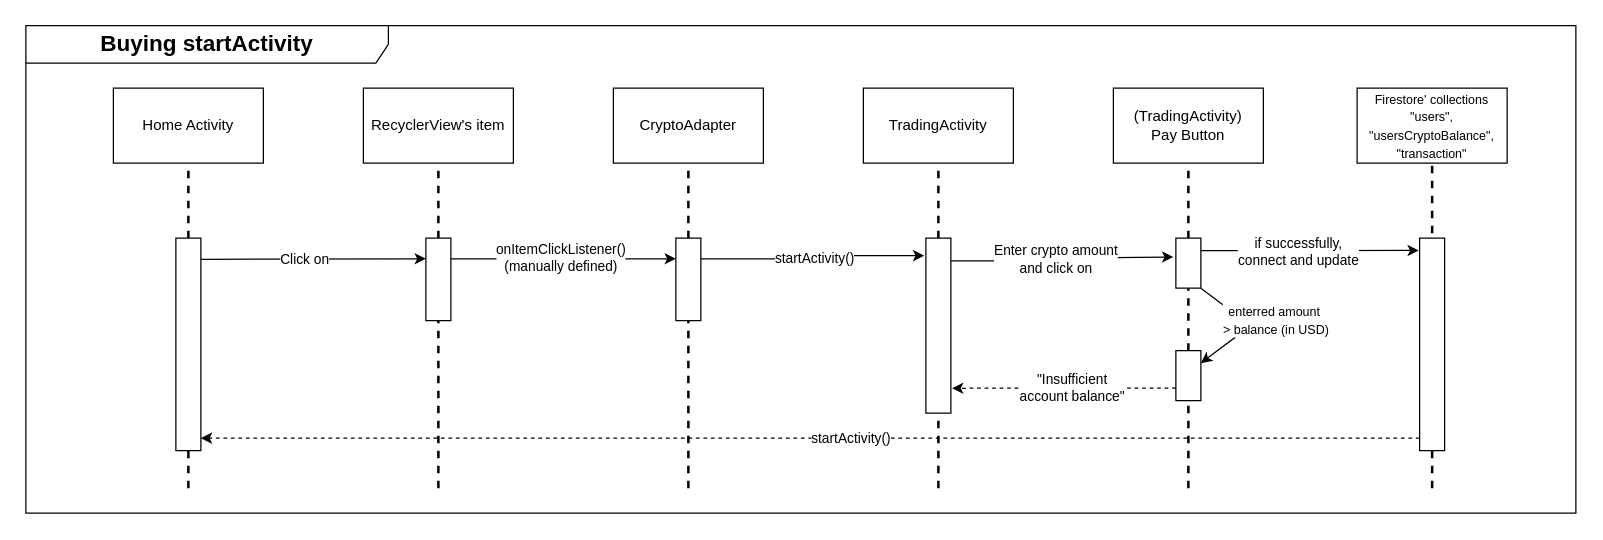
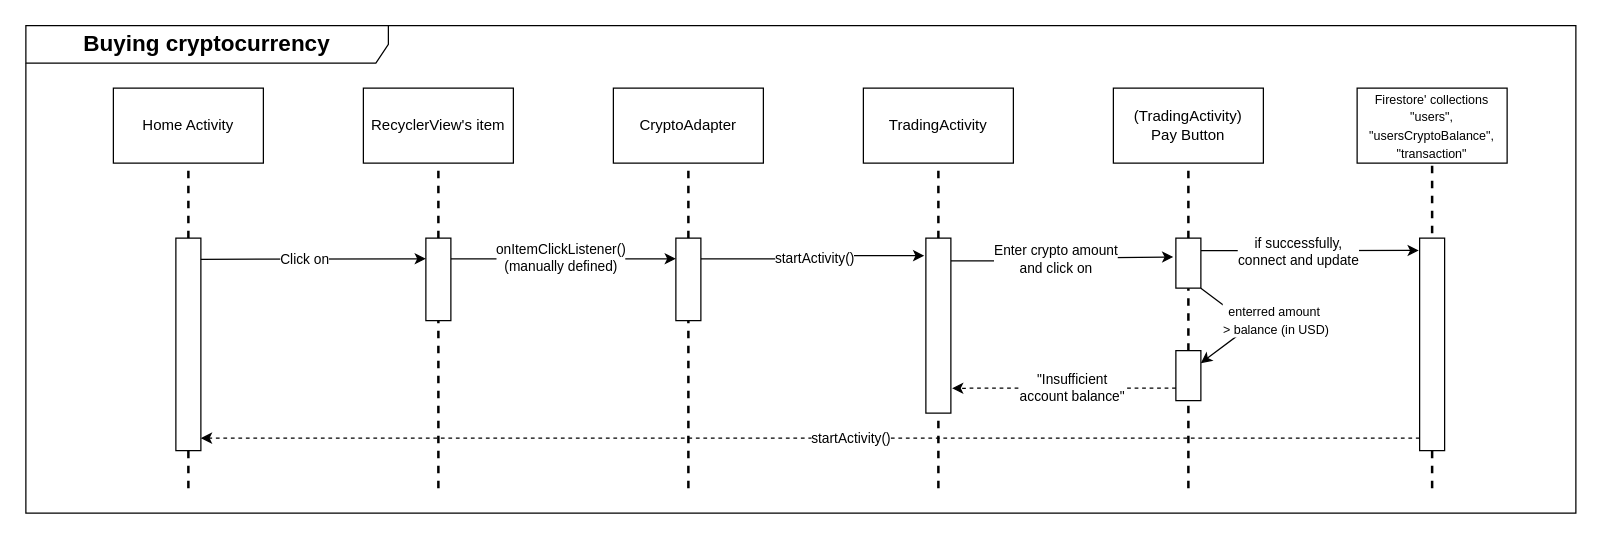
node "Buying startActivity": label "Buying startActivity" -> "Buying cryptocurrency"
